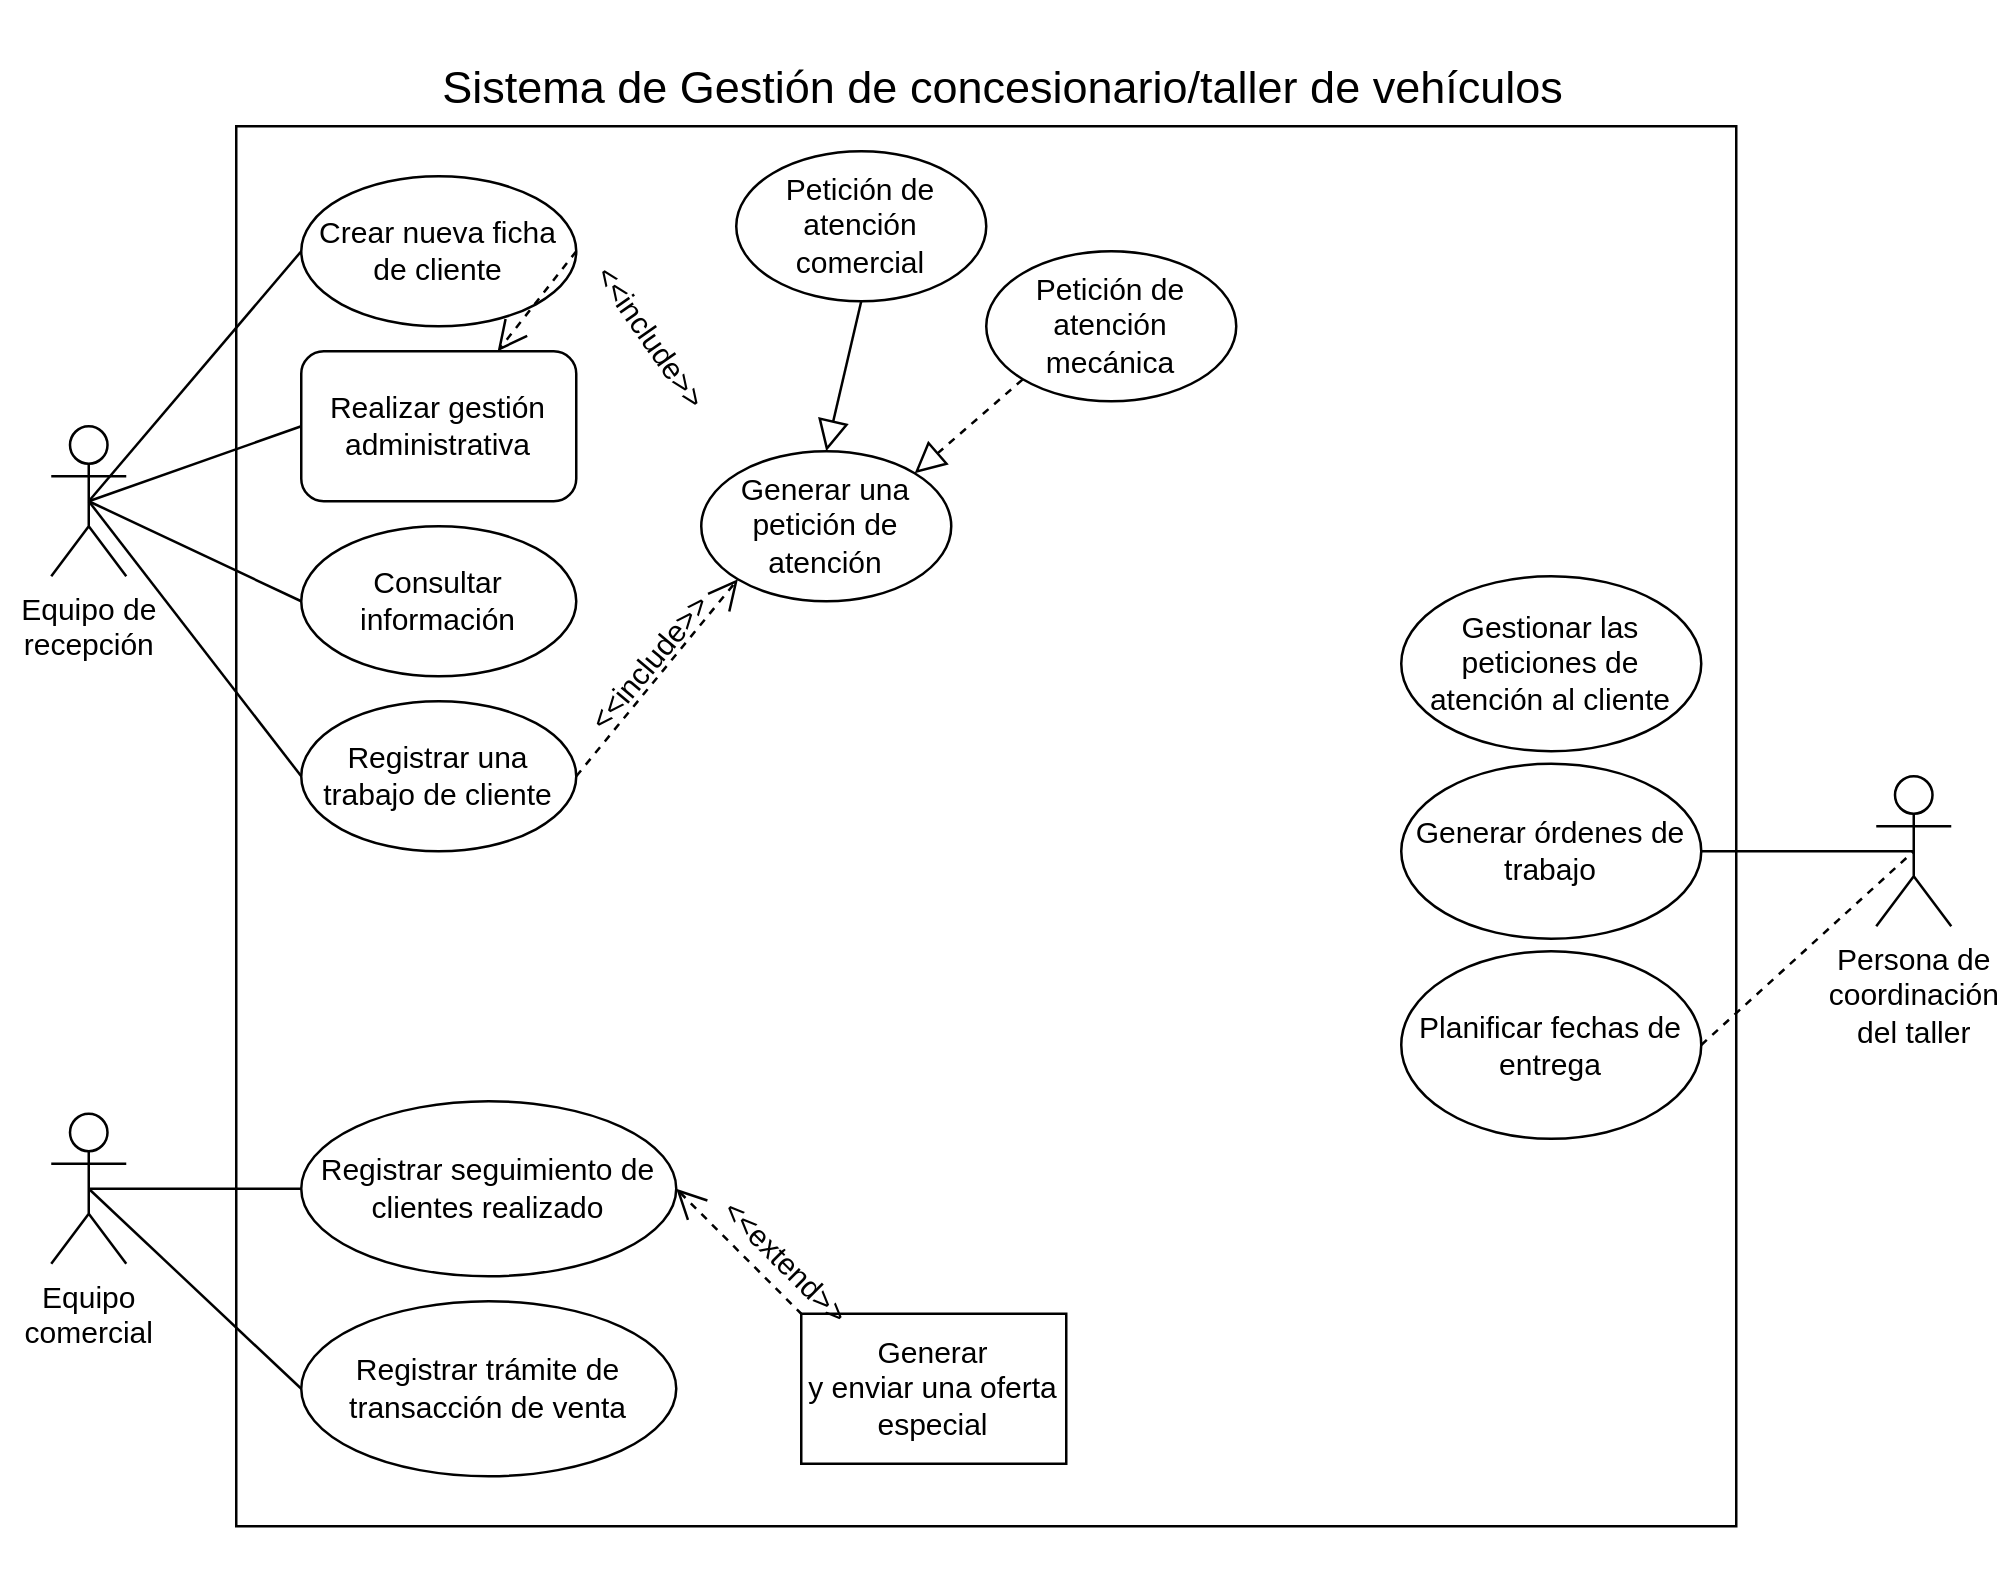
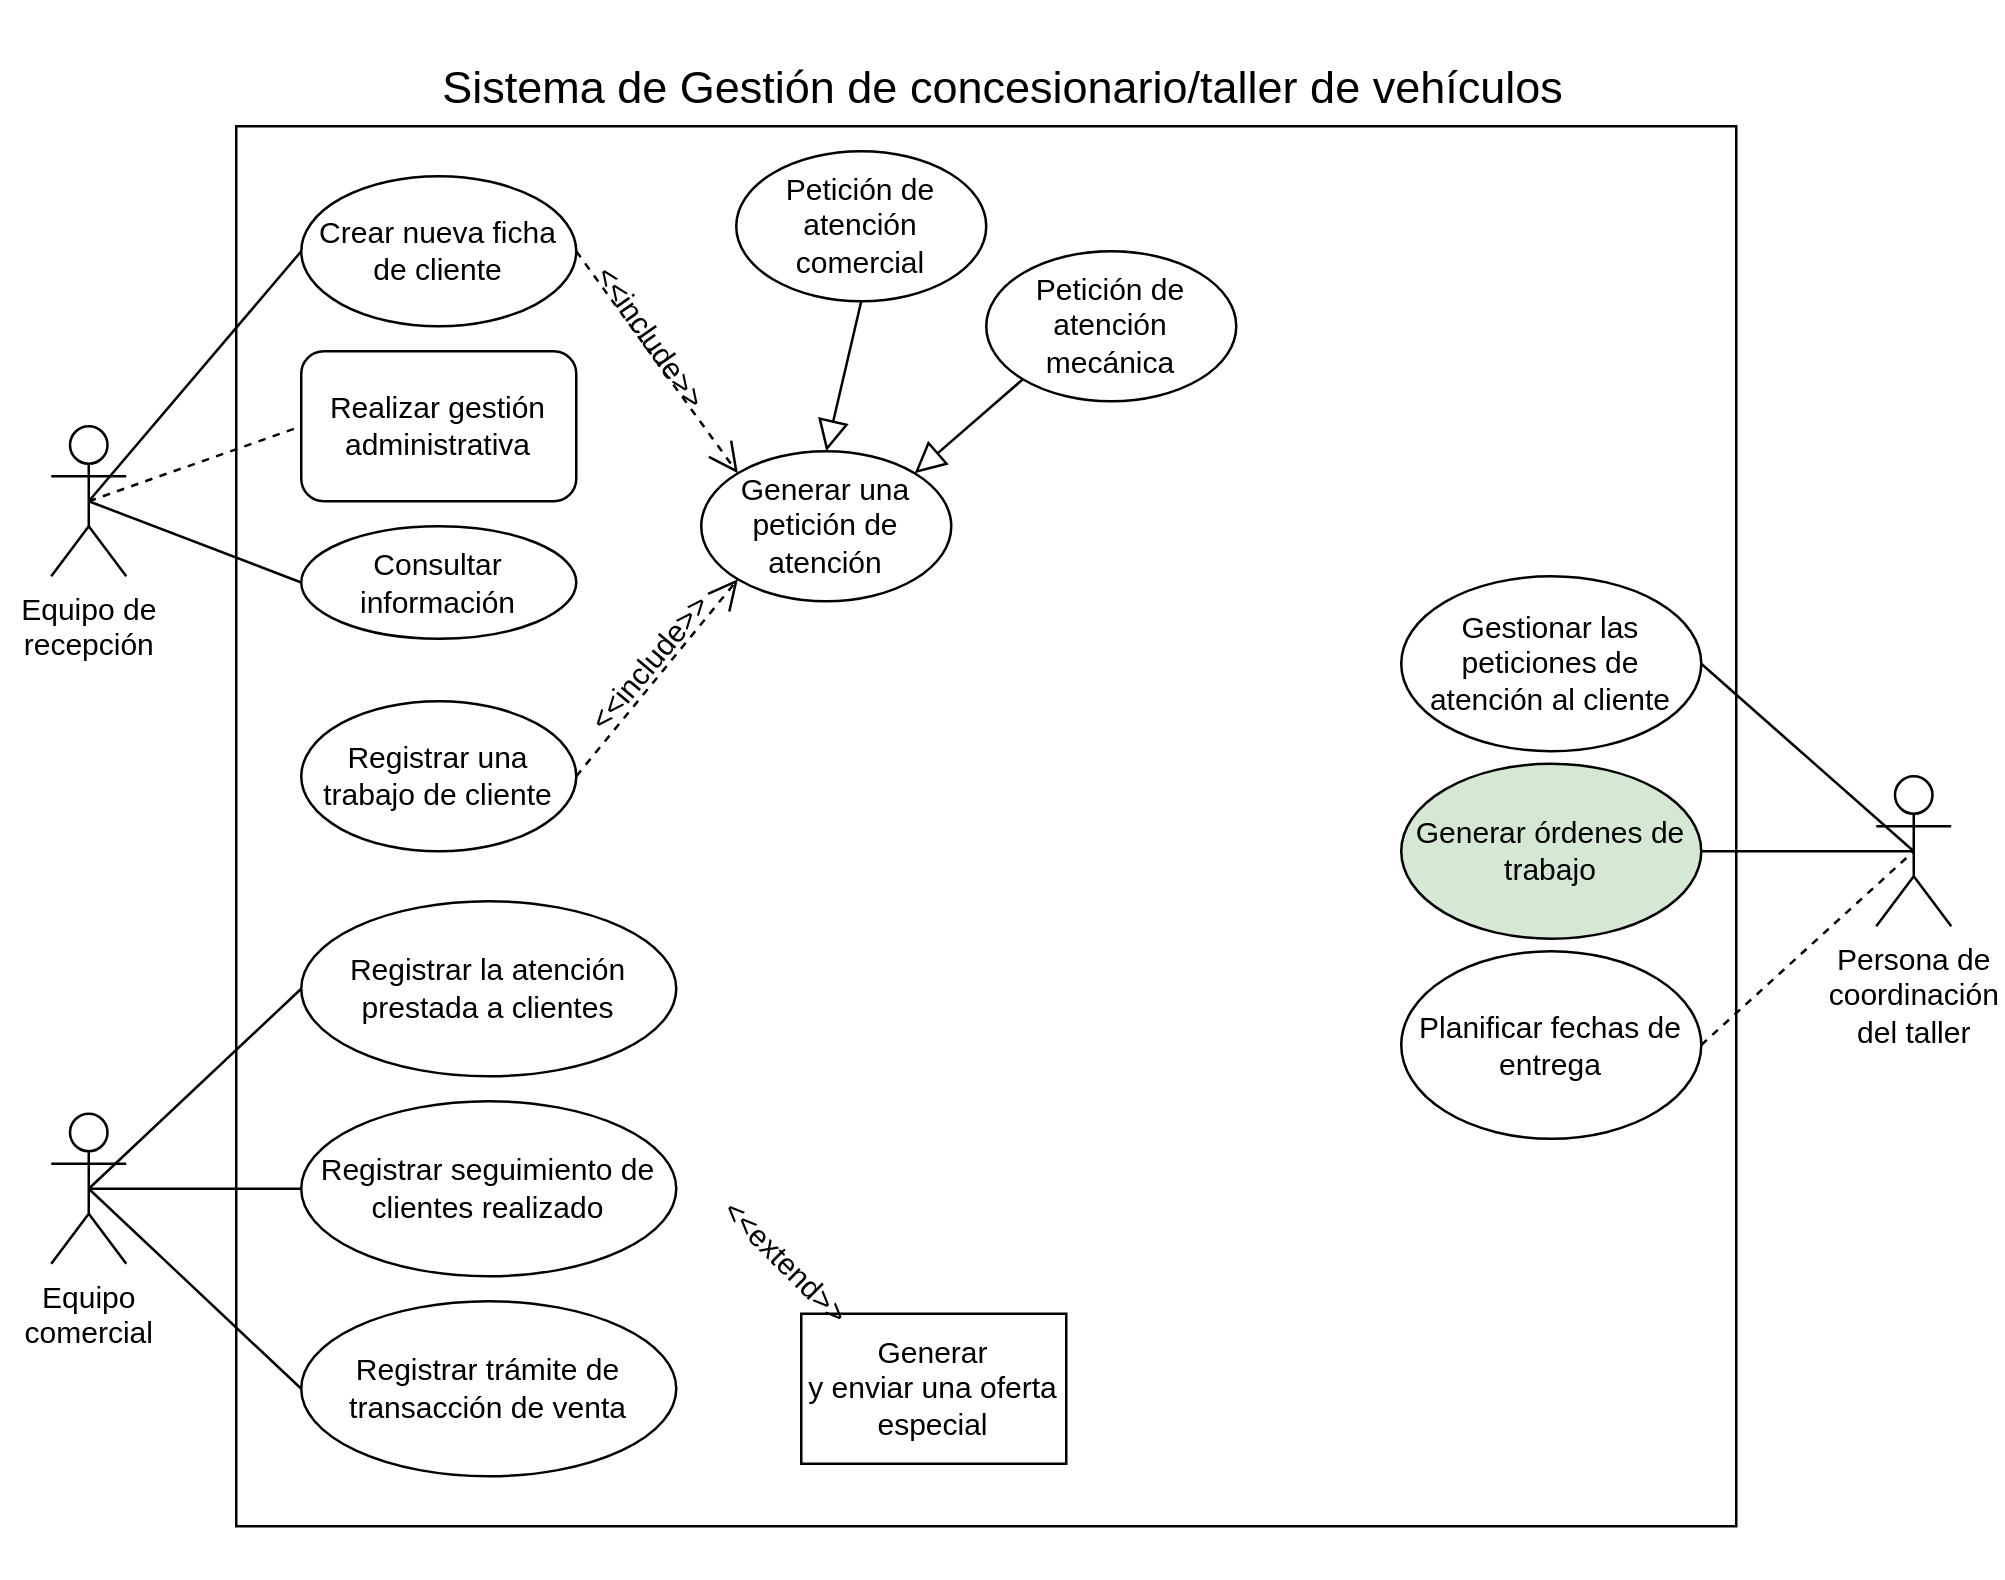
edge "Crear nueva ficha de cliente" -> "Realizar gestión administrativa": now "Crear nueva ficha de cliente" -> "Generar una petición de atención"
edge "Petición de atención mecánica" -> "Generar una petición de atención": style dashed -> solid
edge "Realizar gestión administrativa" -- "Equipo de recepción": style solid -> dashed
node "Consultar información": size 275x150 -> 275x113
edge "Equipo de recepción" -- "Registrar una trabajo de cliente": removed
edge "Gestionar las peticiones de atención al cliente" -- "Persona de coordinación del taller": added
node "Generar órdenes de trabajo": fillcolor #ffffff -> #d5e8d4
node "Registrar la atención prestada a clientes": added
edge "Registrar la atención prestada a clientes" -- "Equipo comercial": added
edge "Generar y enviar una oferta especial" -> "Registrar seguimiento de clientes realizado": removed
